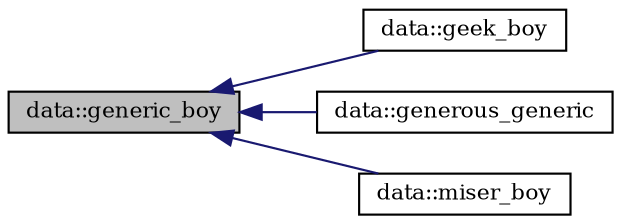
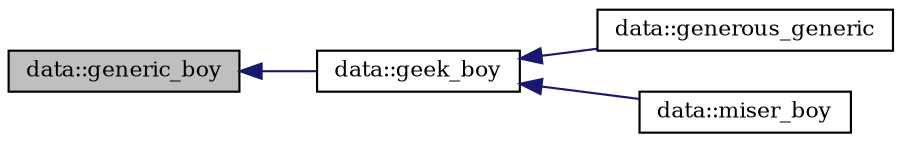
edge "data::generous_generic" -> "data::generic_boy": now "data::generous_generic" -> "data::geek_boy"
edge "data::miser_boy" -> "data::generic_boy": now "data::miser_boy" -> "data::geek_boy"
